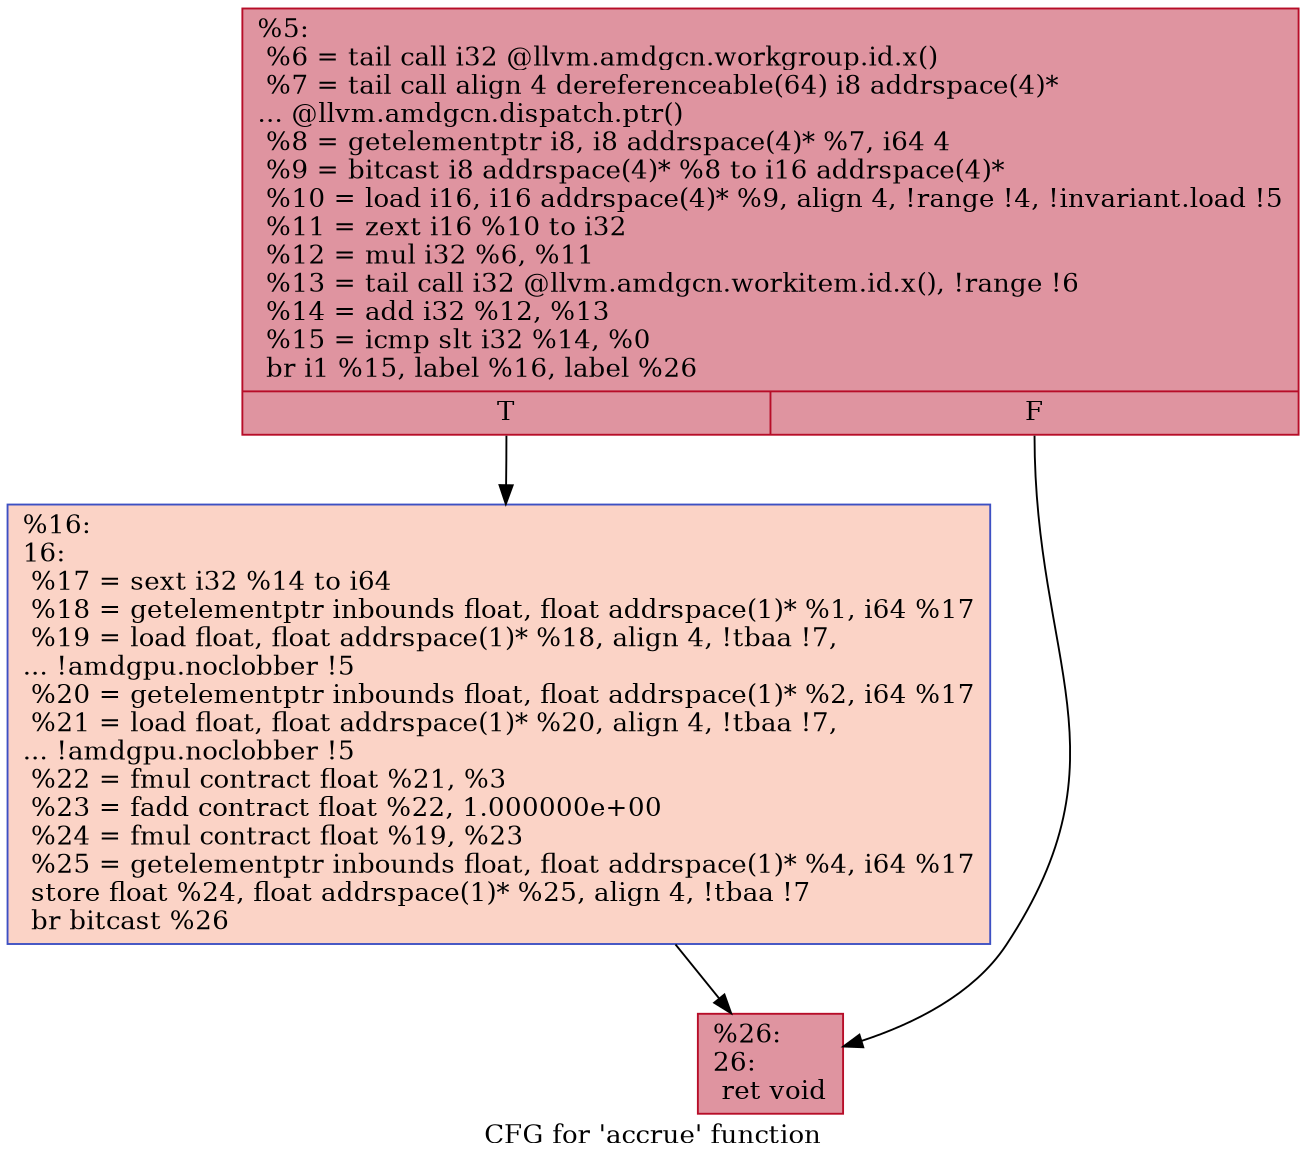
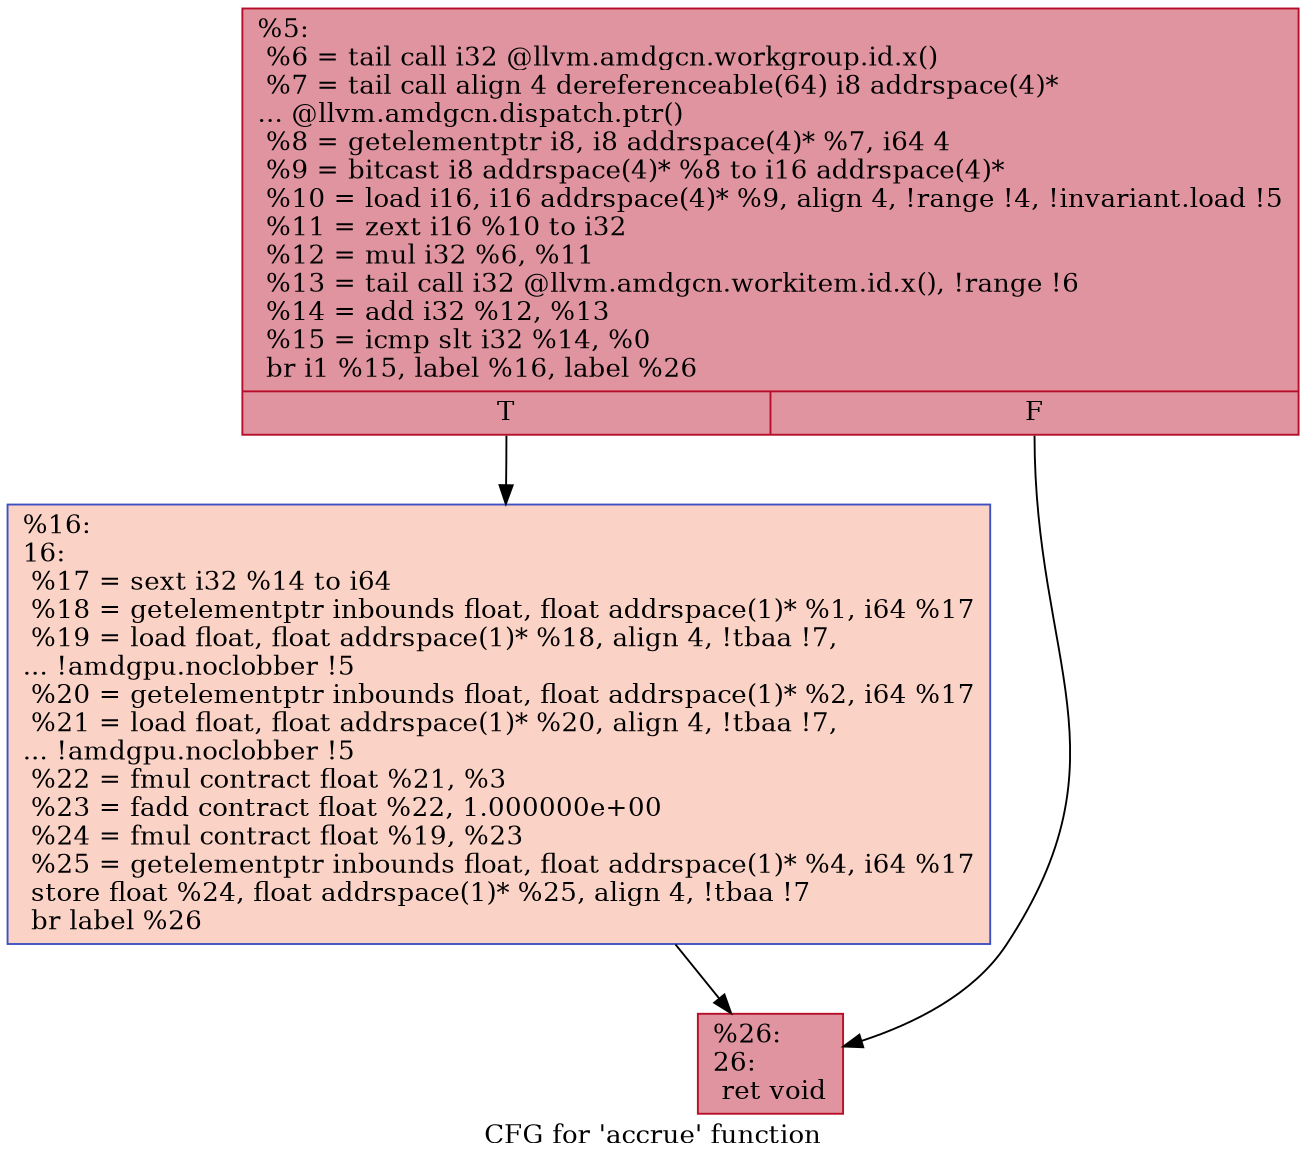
node "%16:": text "br bitcast %26" -> "br label %26"
